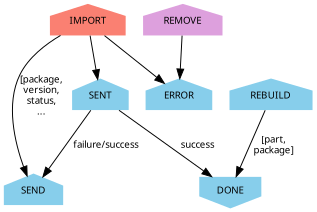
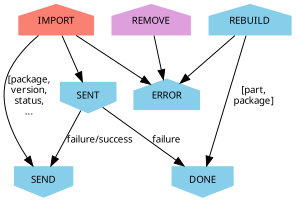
edge "REBUILD" -> "ERROR": added
node "SENT": shape house -> invhouse
edge "SENT" -> "DONE": label "success" -> "failure"
node "SEND": shape house -> invhouse
